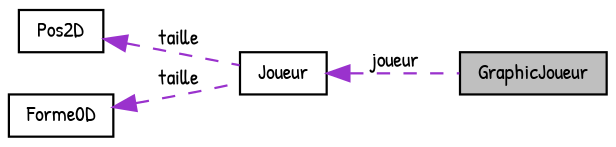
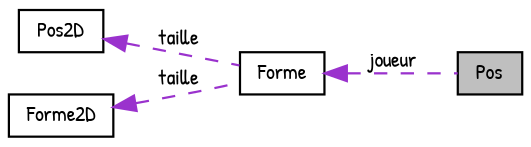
node "Joueur": label "Joueur" -> "Forme"
node "GraphicJoueur": label "GraphicJoueur" -> "Pos"
node "Forme0D": label "Forme0D" -> "Forme2D"
